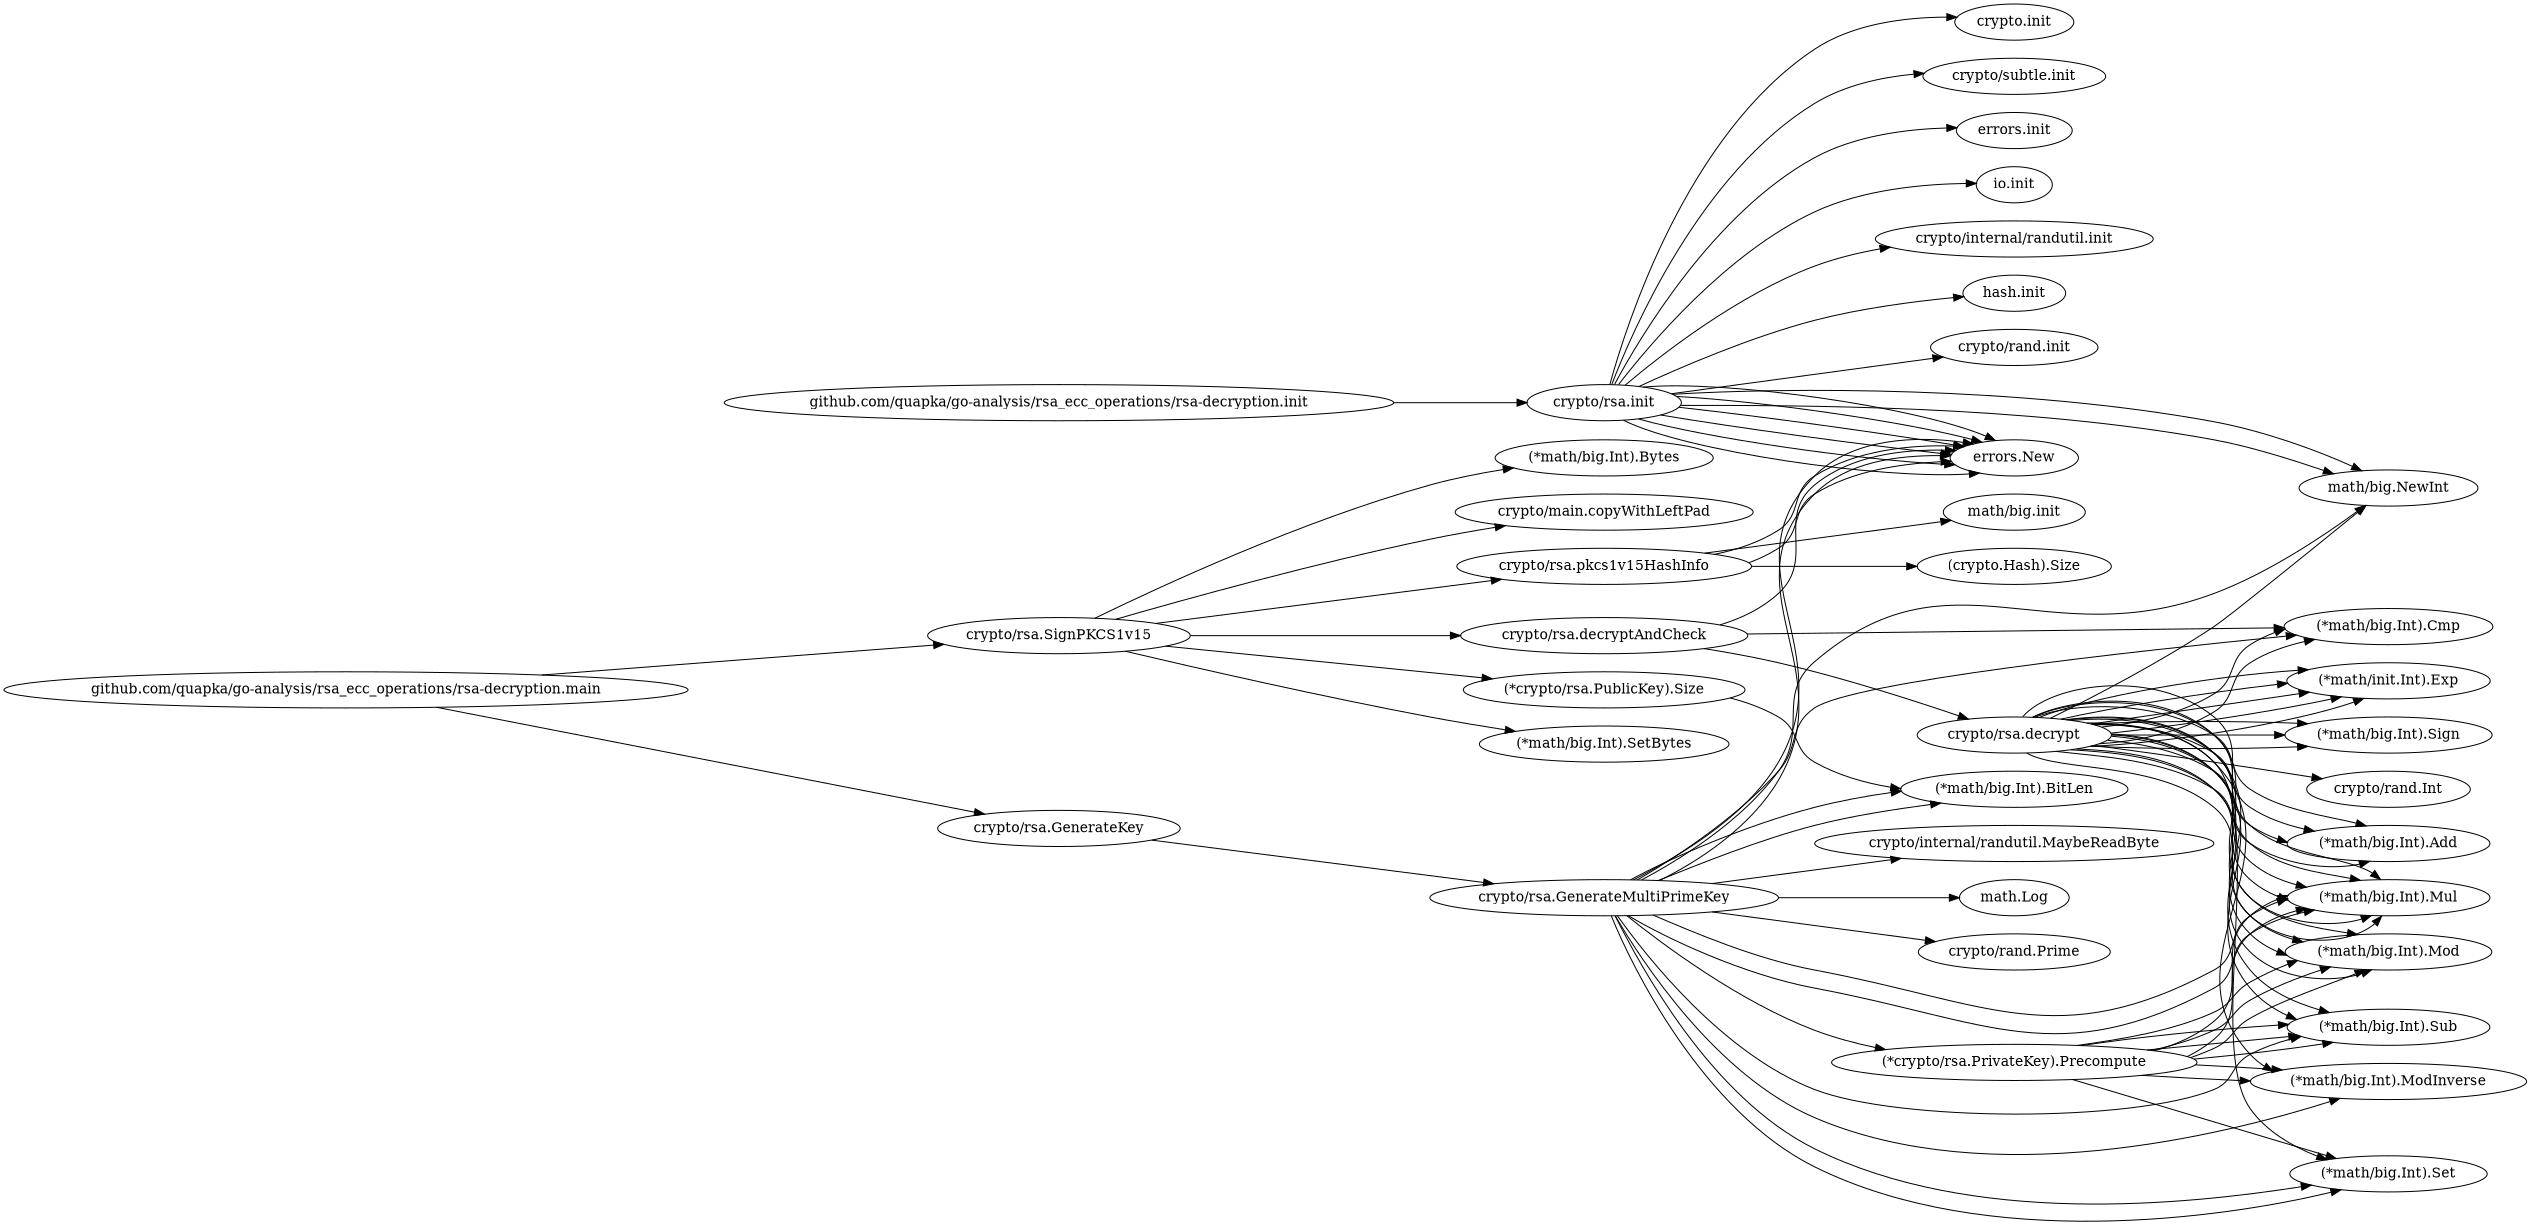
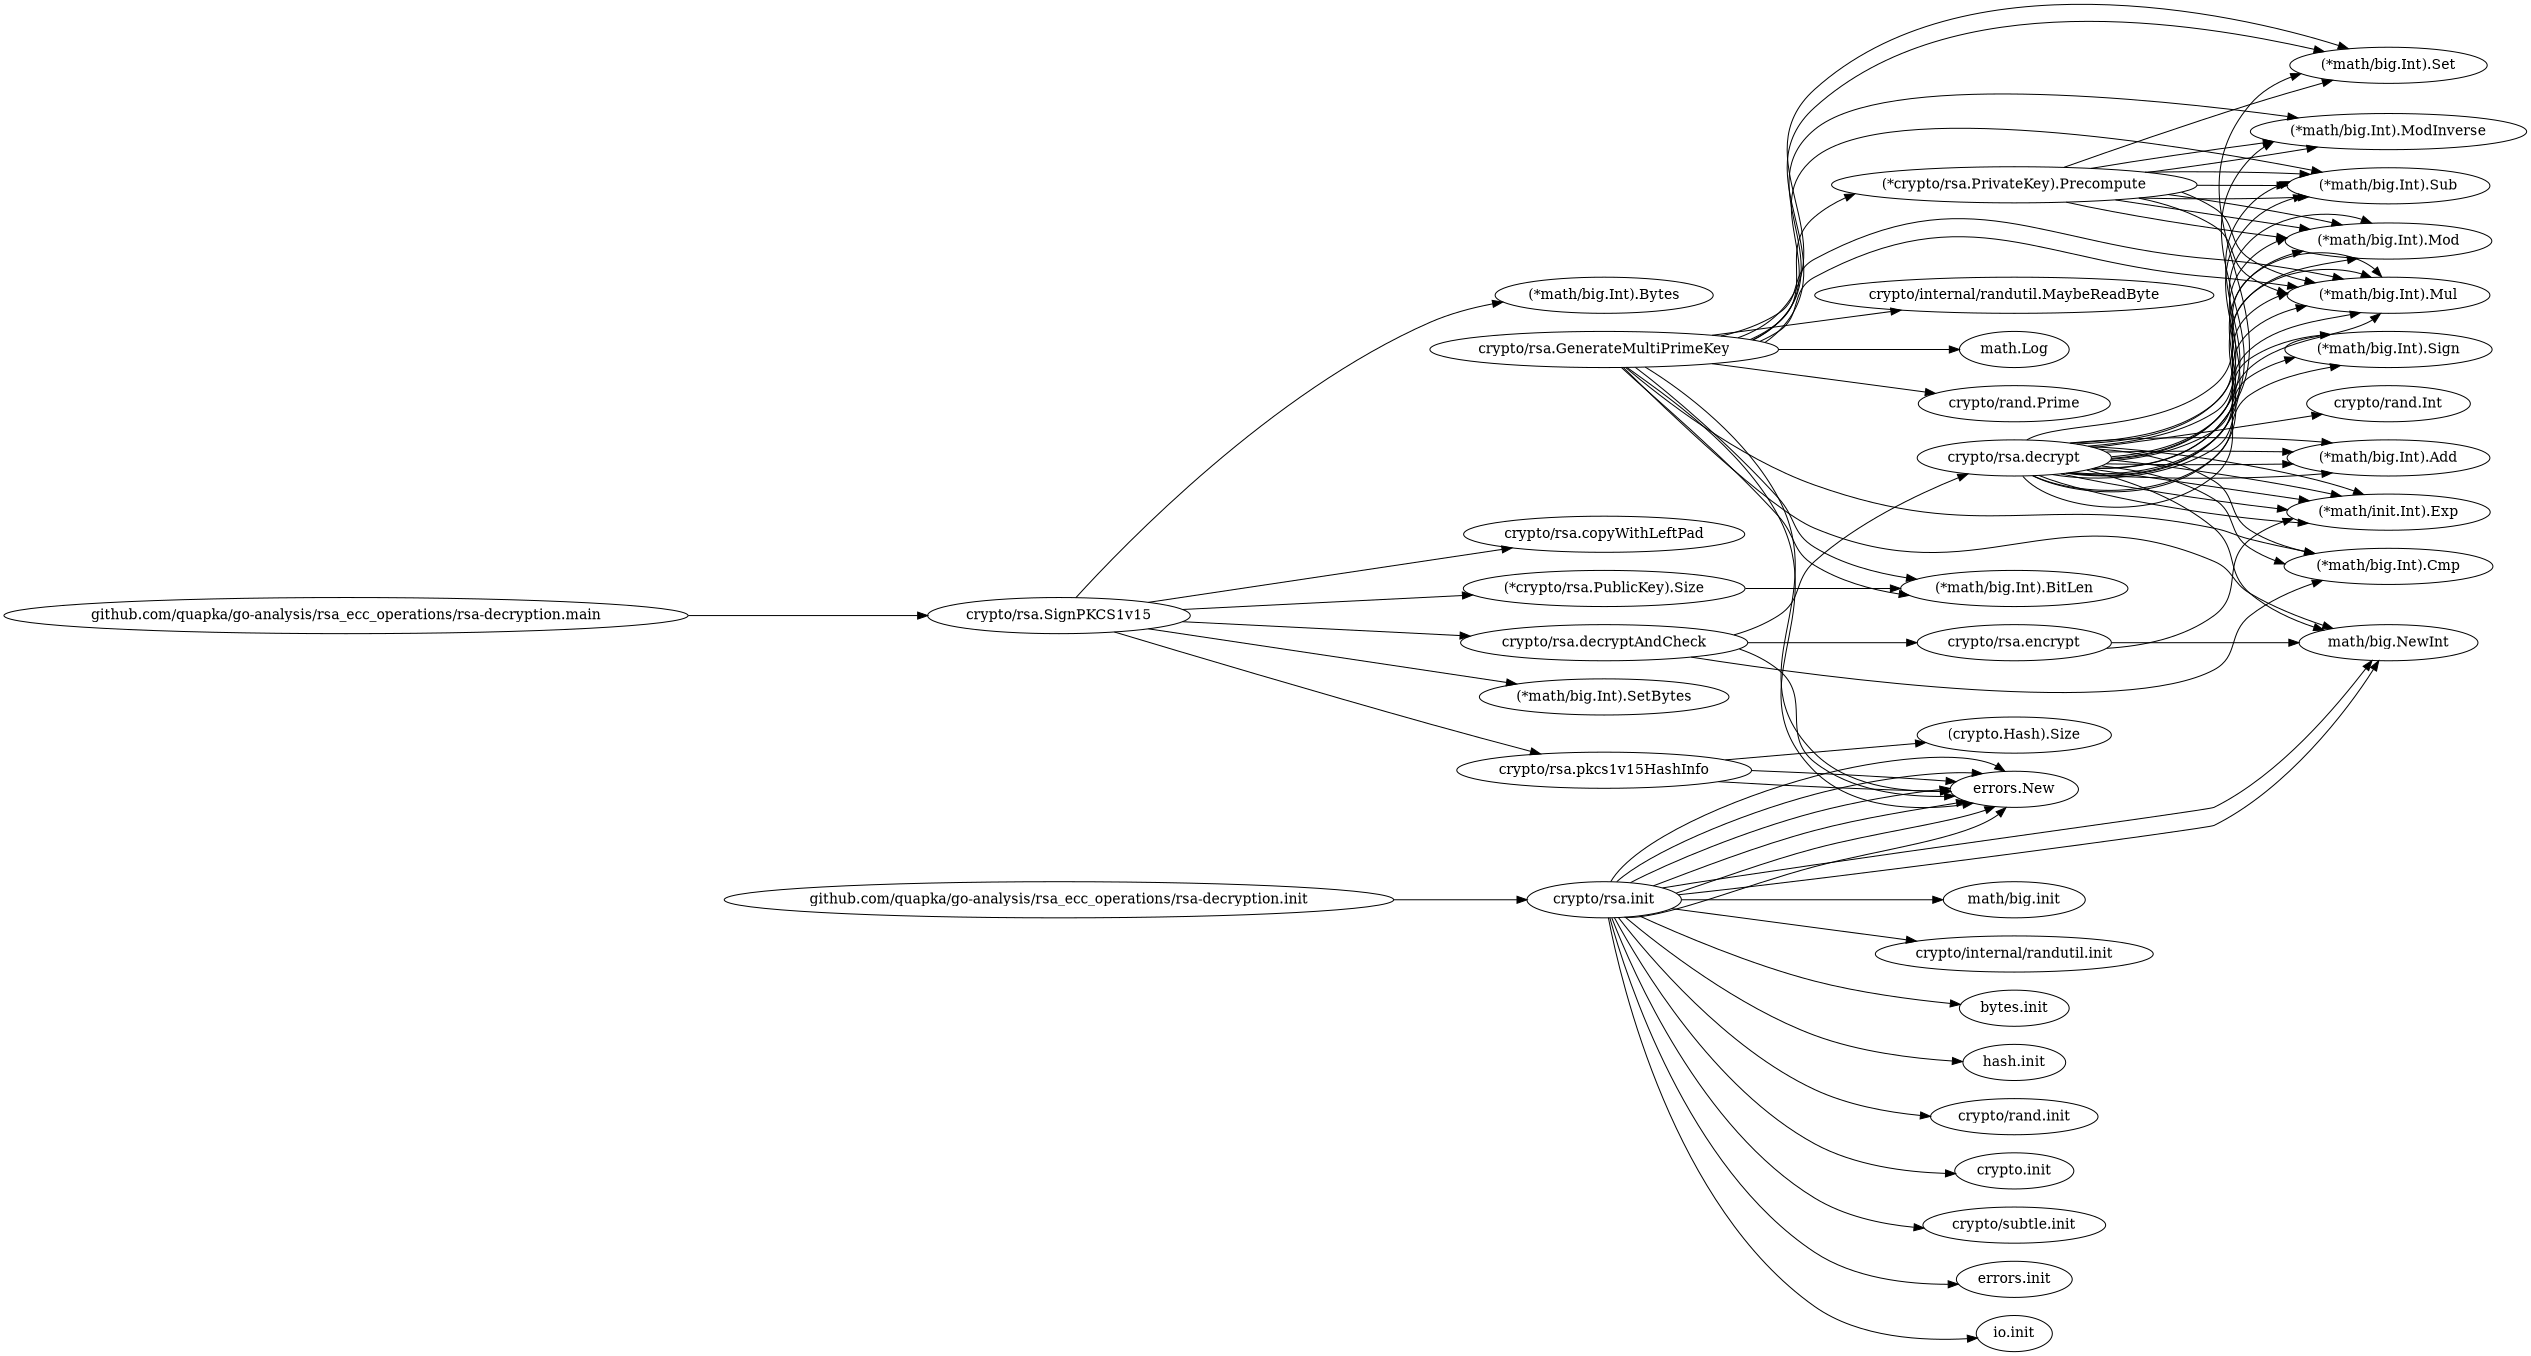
node "crypto/main.copyWithLeftPad": label "crypto/main.copyWithLeftPad" -> "crypto/rsa.copyWithLeftPad"
edge "crypto/rsa.pkcs1v15HashInfo" -> "math/big.init": now "crypto/rsa.init" -> "math/big.init"
node "crypto/rsa.encrypt": added
node "crypto/rsa.GenerateKey": removed
node "bytes.init": added
